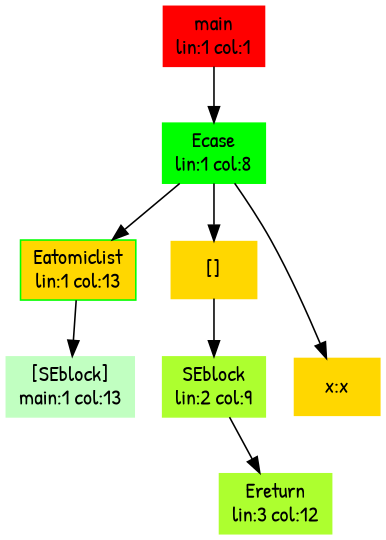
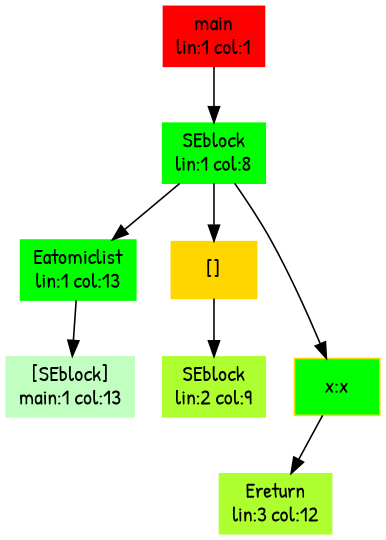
node "Ecase lin:1 col:8": label "Ecase lin:1 col:8" -> "SEblock lin:1 col:8"
node "Eatomiclist lin:1 col:13": fillcolor gold -> green
node "x:x": fillcolor gold -> green
edge "SEblock lin:2 col:9" -> "Ereturn lin:3 col:12": now "x:x" -> "Ereturn lin:3 col:12"
